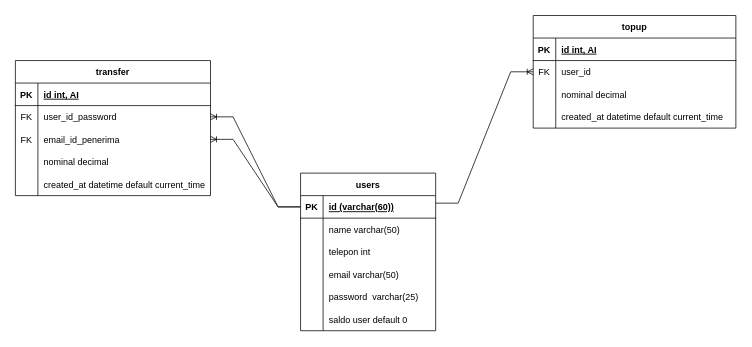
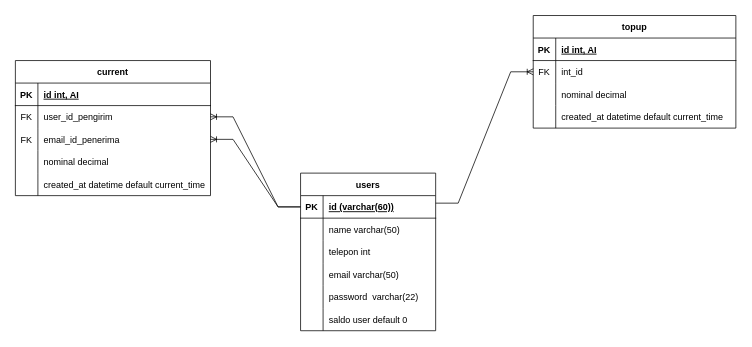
node "transfer": label "transfer" -> "current"
node "user_id": label "user_id" -> "int_id"
node "user_id_password": label "user_id_password" -> "user_id_pengirim"
node "password varchar(25)": label "password varchar(25)" -> "password varchar(22)"
